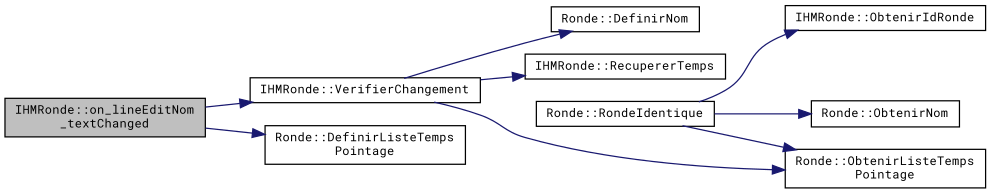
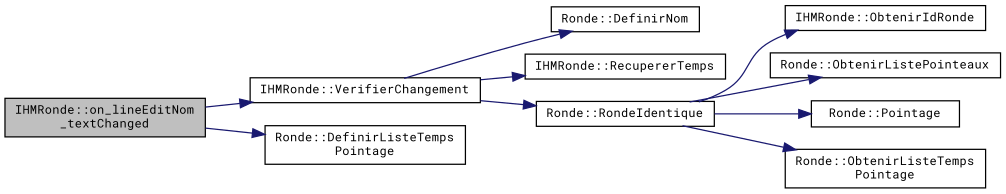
node "Ronde::ObtenirListePointeaux": added
node "Ronde::ObtenirNom": label "Ronde::ObtenirNom" -> "Ronde::Pointage"
edge "IHMRonde::VerifierChangement" -> "Ronde::ObtenirListeTemps Pointage": now "IHMRonde::VerifierChangement" -> "Ronde::RondeIdentique"
